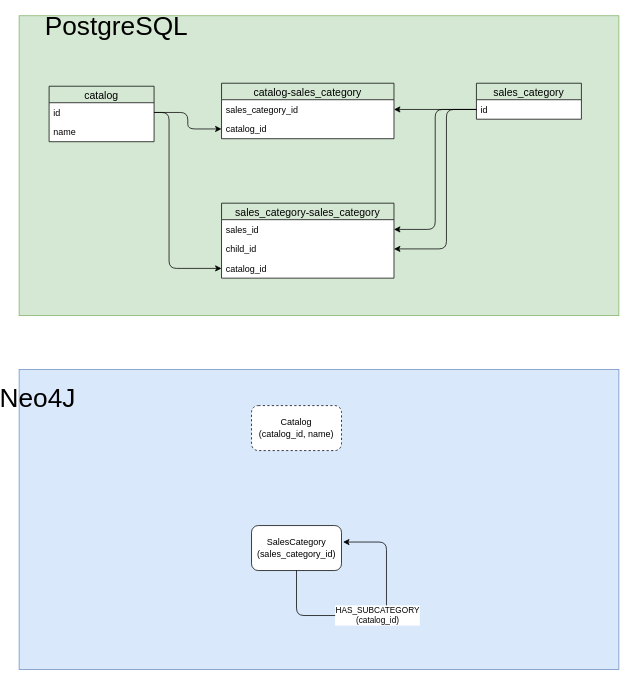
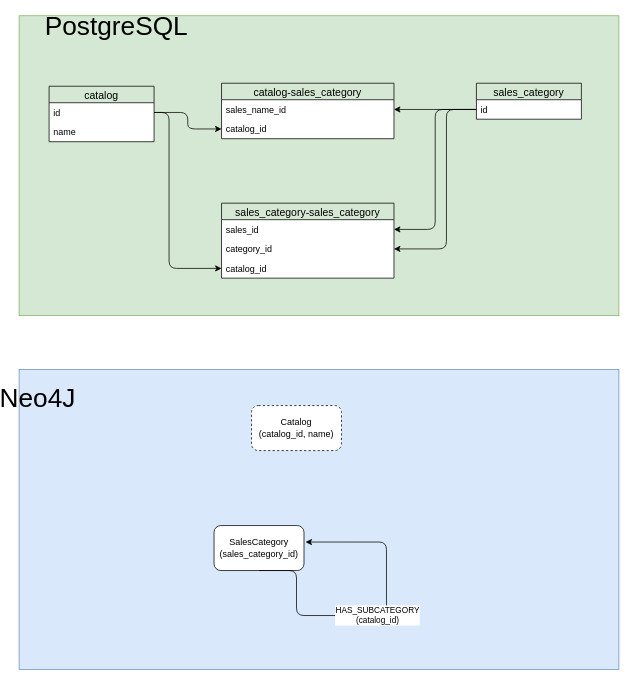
node "sales_category_id": label "sales_category_id" -> "sales_name_id"
node "child_id": label "child_id" -> "category_id"
node "SalesCategory (sales_category_id)": moved (297, 548) -> (259, 548)
